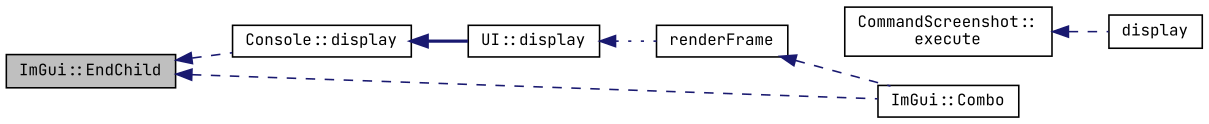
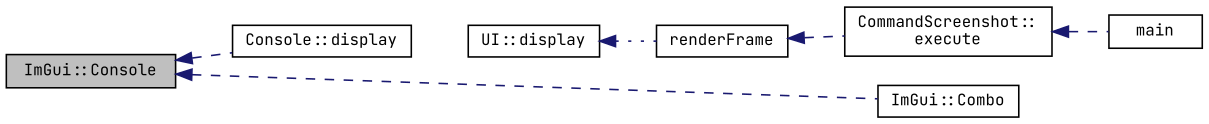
node "display": label "display" -> "main"
edge "UI::display" -> "Console::display": removed
node "ImGui::EndChild": label "ImGui::EndChild" -> "ImGui::Console"
edge "ImGui::Combo" -> "renderFrame": now "CommandScreenshot:: execute" -> "renderFrame"
